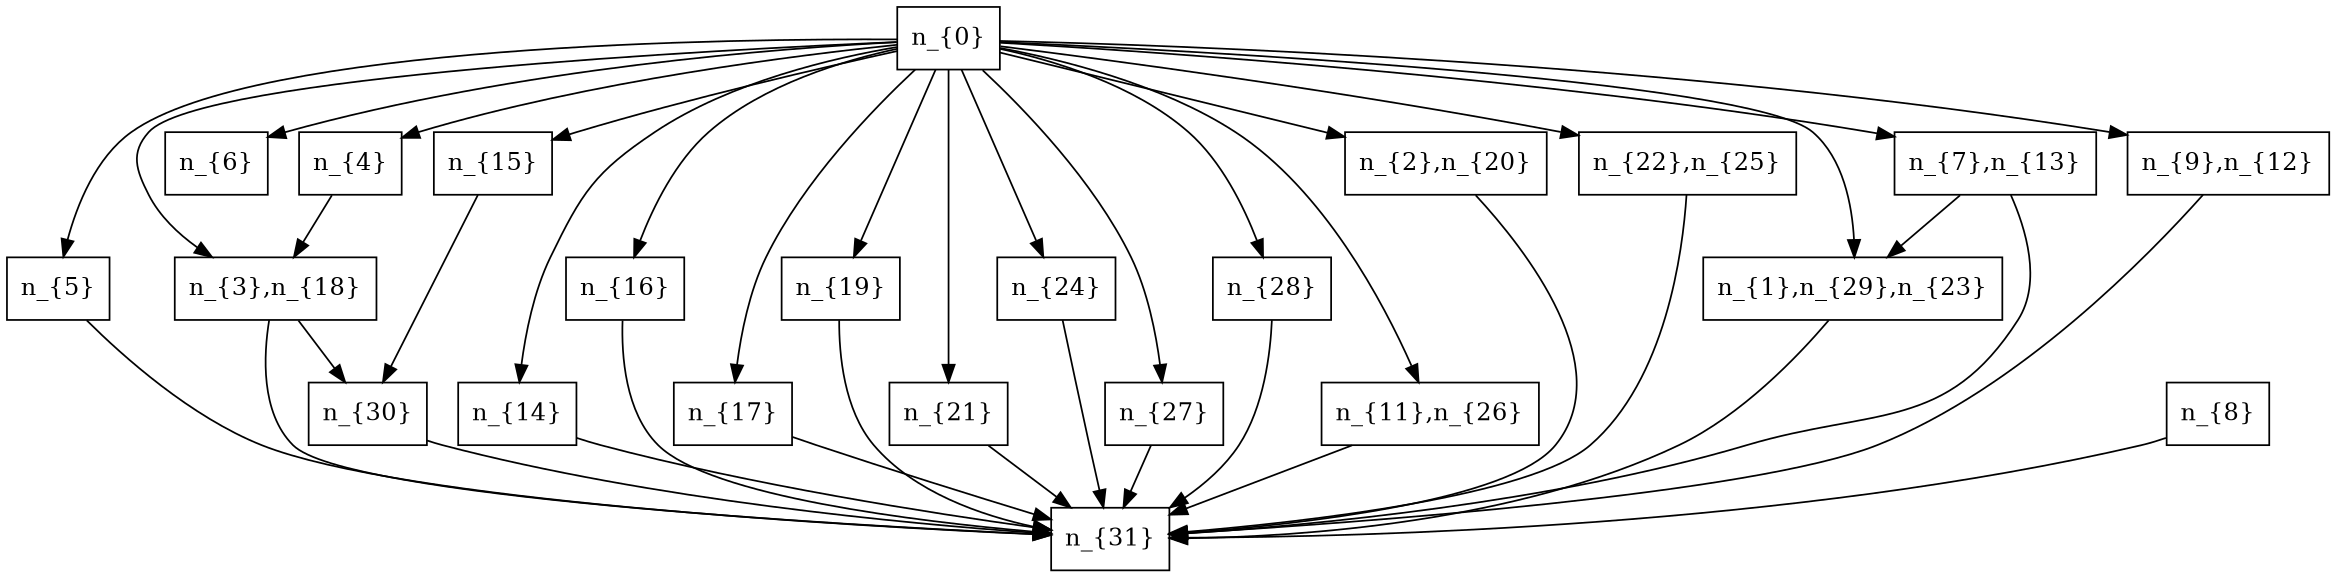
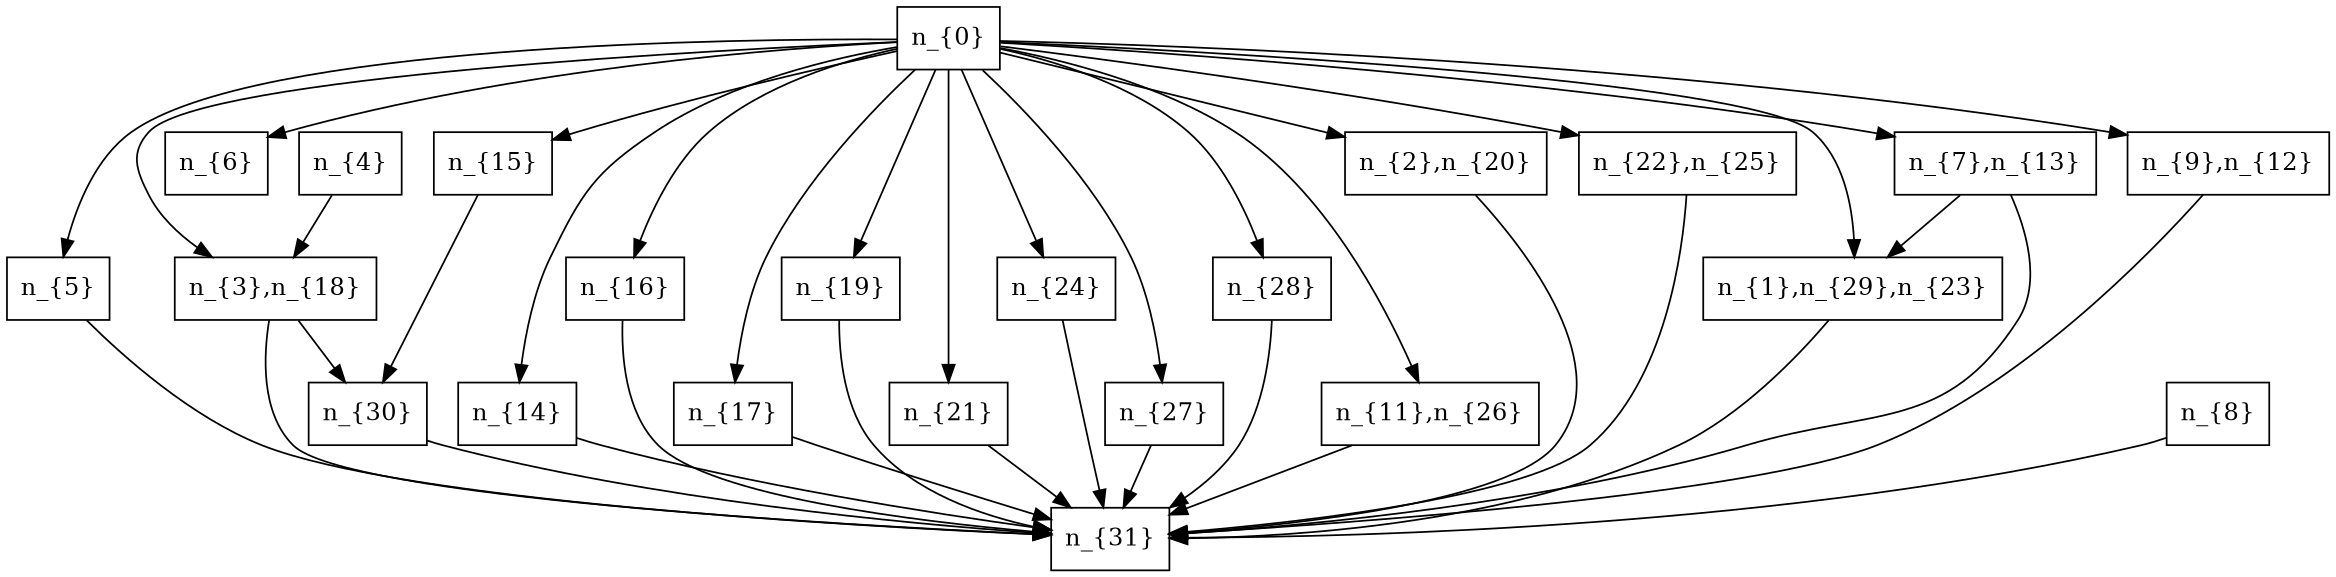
edge "n_{0}" -> "n_{4}": removed
